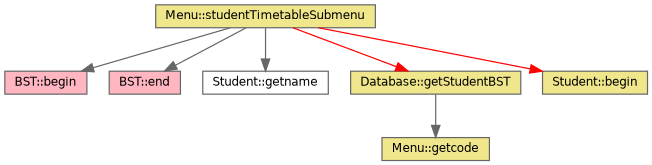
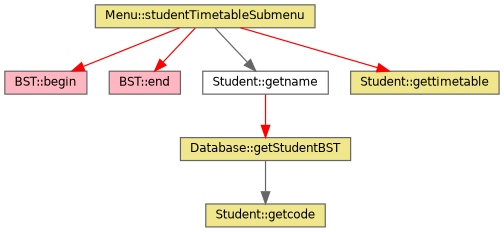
edge "Menu::studentTimetableSubmenu" -> "BST::end": color gray40 -> red
edge "Menu::studentTimetableSubmenu" -> "Database::getStudentBST": now "Student::getname" -> "Database::getStudentBST"
edge "Menu::studentTimetableSubmenu" -> "BST::begin": color gray40 -> red
node "Student::begin": label "Student::begin" -> "Student::gettimetable"
node "Menu::getcode": label "Menu::getcode" -> "Student::getcode"
